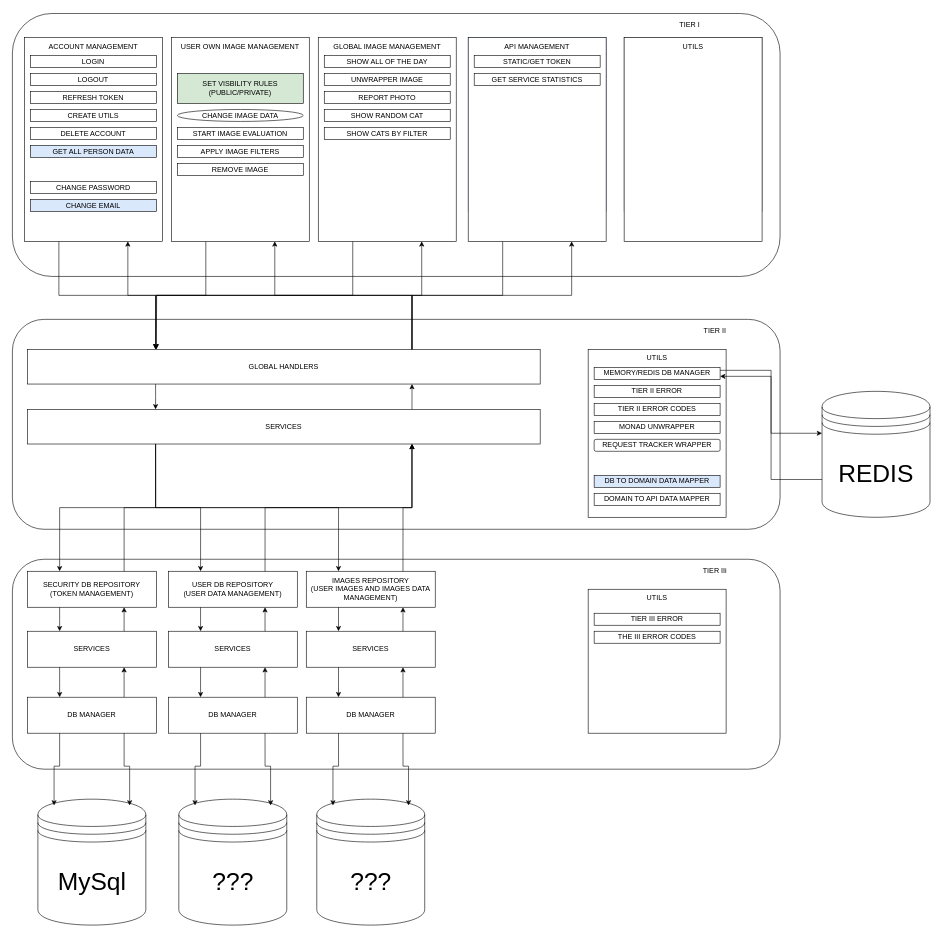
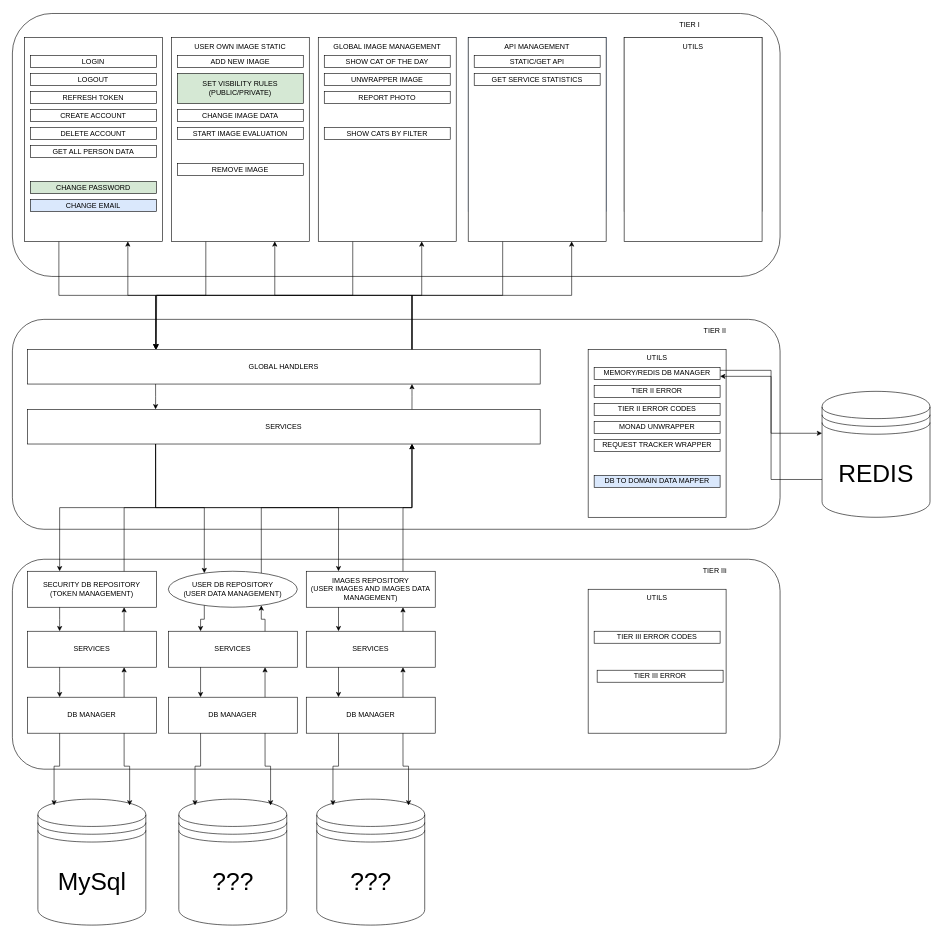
node "ACCOUNT MANAGEMENT": removed
node "USER OWN IMAGE MANAGEMENT": label "USER OWN IMAGE MANAGEMENT" -> "USER OWN IMAGE STATIC"
node "ADD NEW IMAGE": added
node "SHOW ALL OF THE DAY": label "SHOW ALL OF THE DAY" -> "SHOW CAT OF THE DAY"
node "STATIC/GET TOKEN": label "STATIC/GET TOKEN" -> "STATIC/GET API"
node "CREATE UTILS": label "CREATE UTILS" -> "CREATE ACCOUNT"
node "CHANGE IMAGE DATA": shape ellipse -> rectangle
node "SHOW RANDOM CAT": removed
node "GET ALL PERSON DATA": fillcolor #dae8fc -> #ffffff
node "APPLY IMAGE FILTERS": removed
node "CHANGE PASSWORD": fillcolor #ffffff -> #d5e8d4
node "REQUEST TRACKER WRAPPER": shape rounded rectangle -> rectangle
node "DOMAIN TO API DATA MAPPER": removed
node "USER DB REPOSITORY (USER DATA MANAGEMENT)": shape rectangle -> ellipse
node "TIER III ERROR": moved (657, 620) -> (660, 677)
node "THE III ERROR CODES": label "THE III ERROR CODES" -> "TIER III ERROR CODES"
